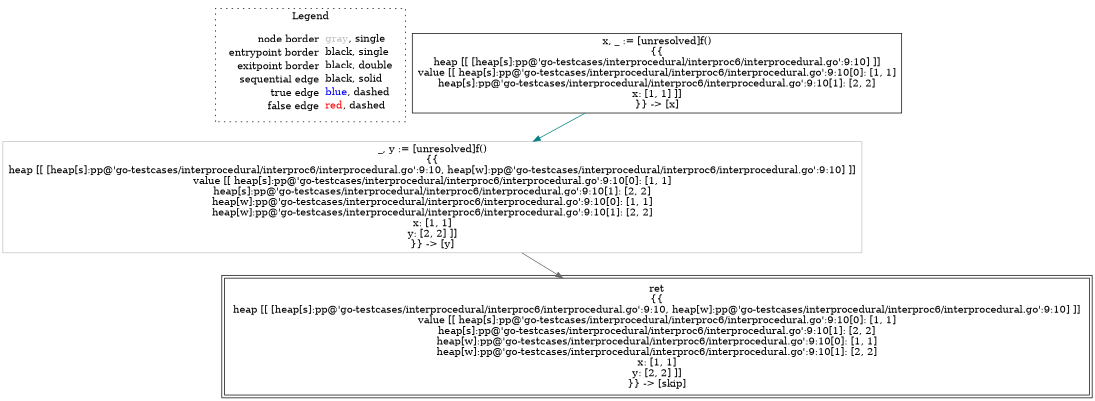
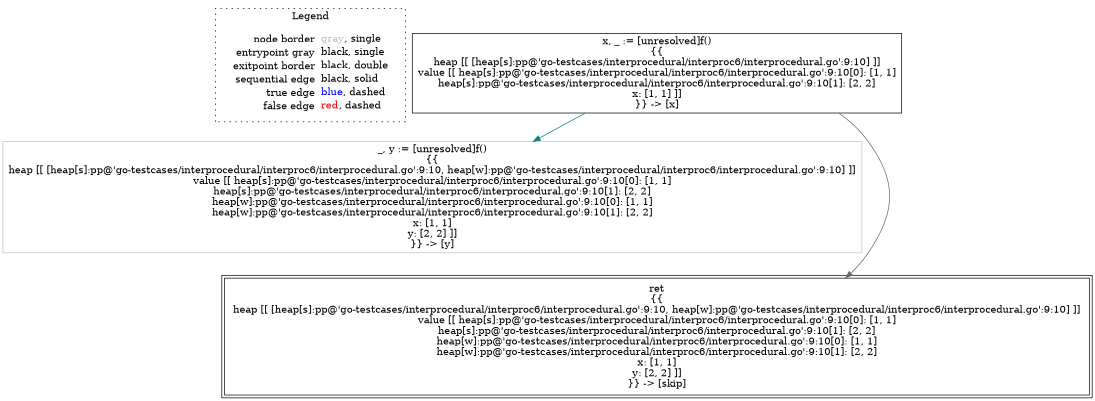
node "node border": text "entrypoint border" -> "entrypoint gray"
edge "_, y := [unresolved]f()" -> "ret": now "x, _ := [unresolved]f()" -> "ret"
